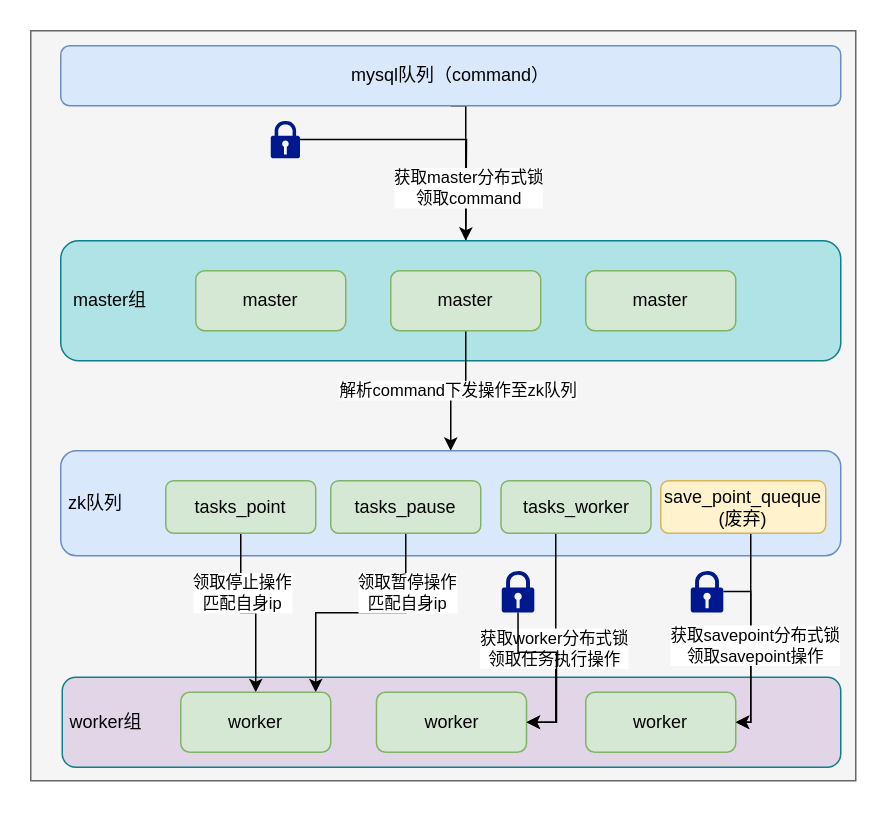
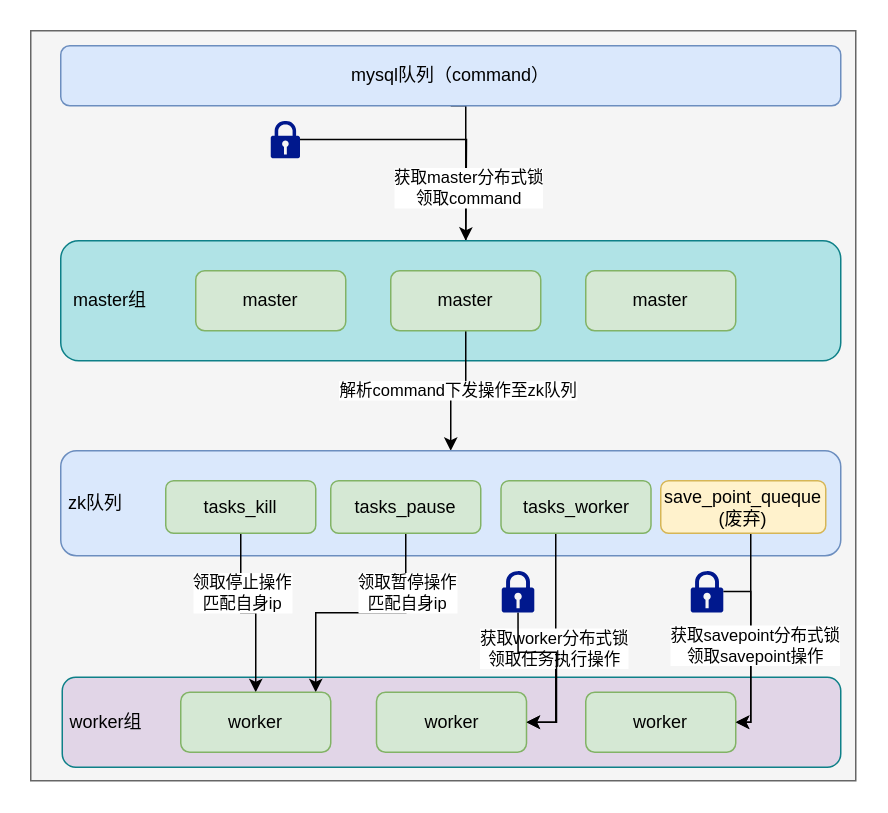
node "tasks_point": label "tasks_point" -> "tasks_kill"
